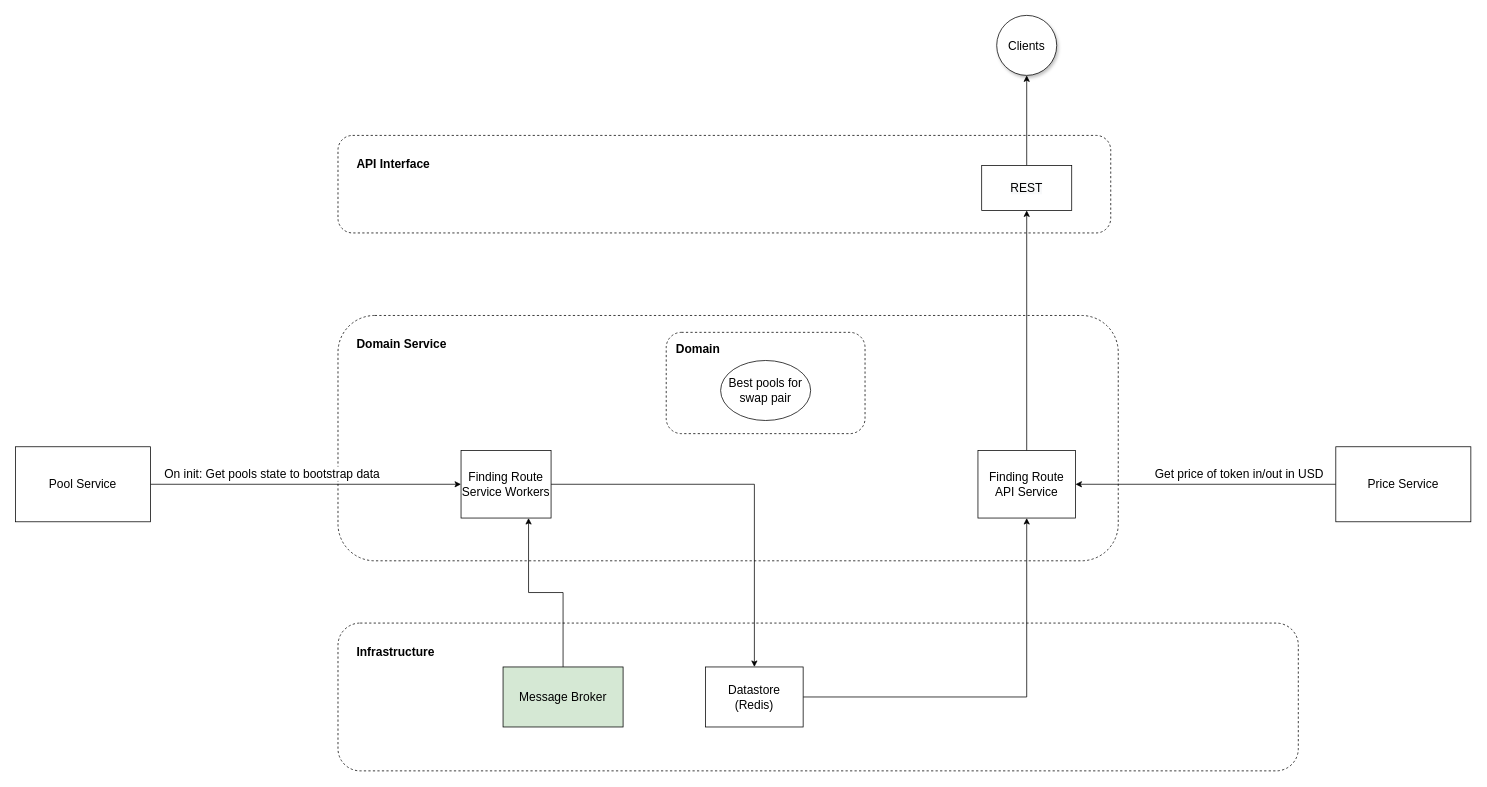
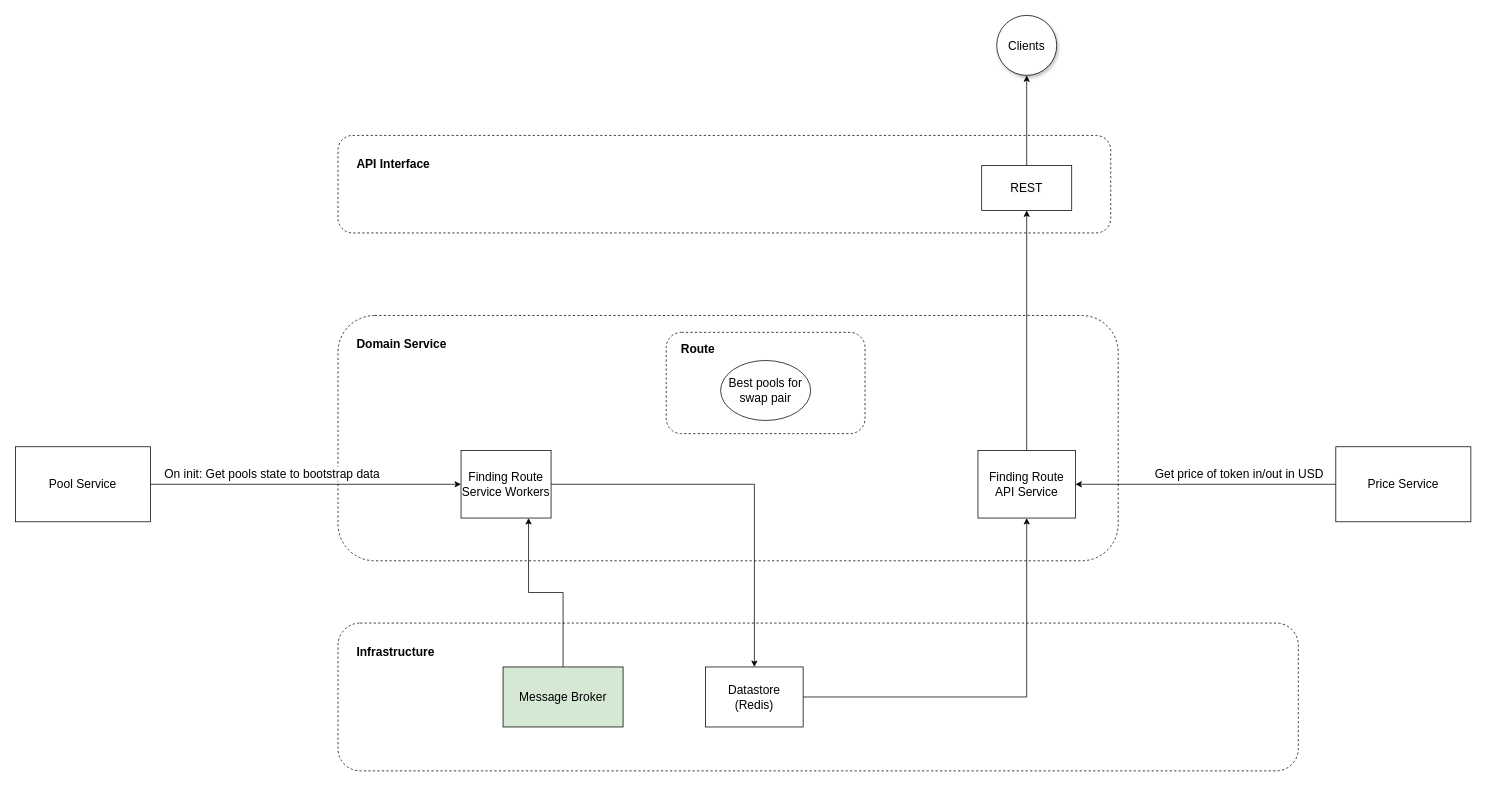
node "Domain": label "Domain" -> "Route"
